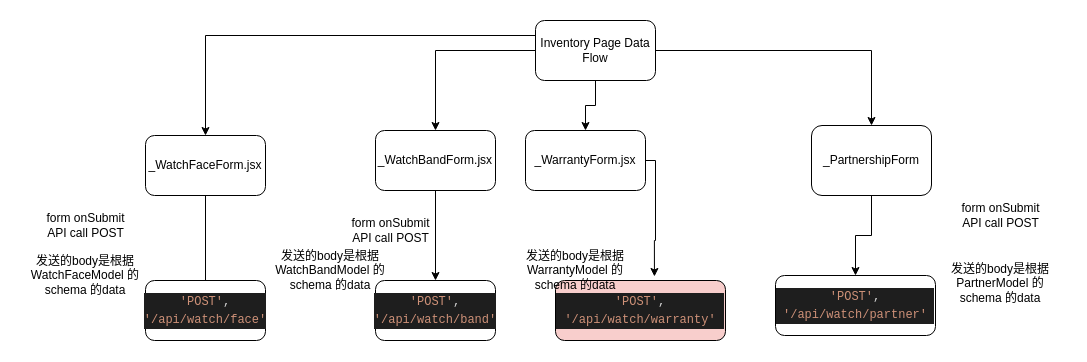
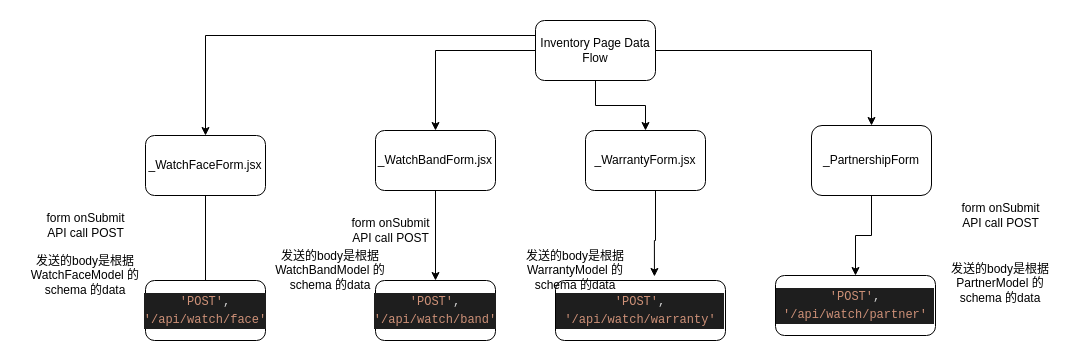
node "_WarrantyForm.jsx": moved (586, 161) -> (646, 161)
node "'POST', '/api/watch/warranty'": fillcolor #f8cecc -> #ffffff
